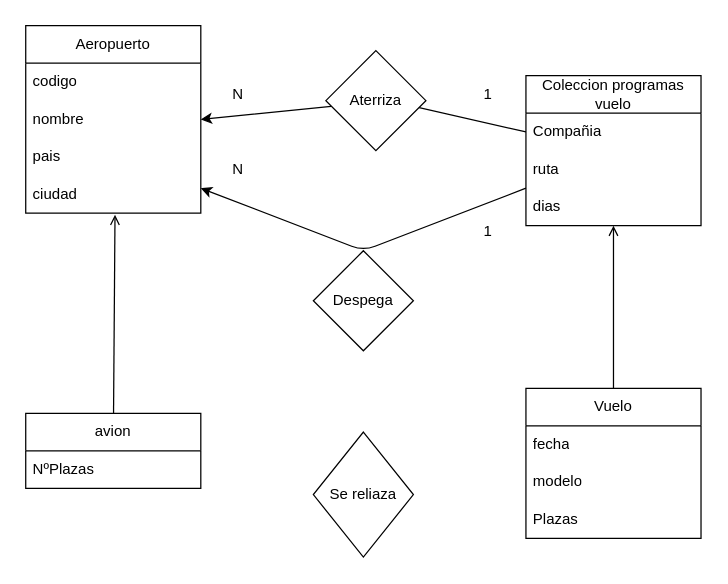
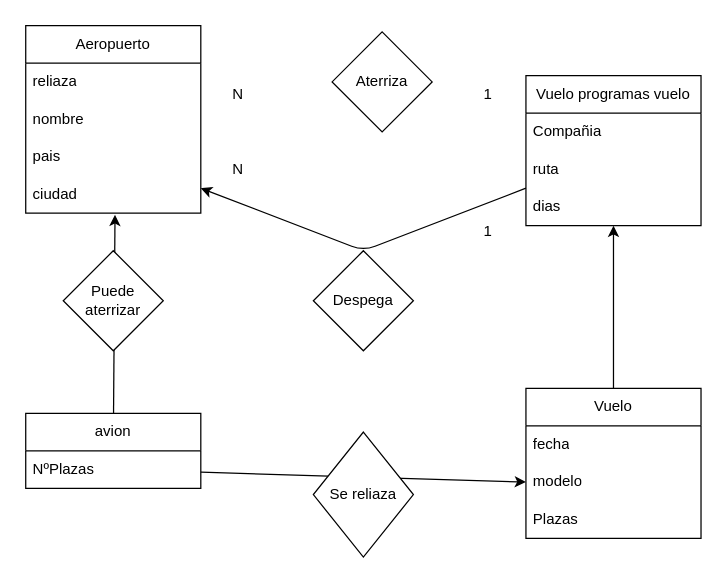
node "codigo": label "codigo" -> "reliaza"
node "Coleccion programas vuelo": label "Coleccion programas vuelo" -> "Vuelo programas vuelo"
node "Aterriza": moved (376, 101) -> (382, 82)
edge "Compañia" -> "nombre": removed
edge "avion" -> "ciudad": arrowhead open -> classic
edge "Vuelo" -> "dias": arrowhead open -> classic
node "Puede aterrizar": added
edge "NºPlazas" -> "modelo": added
